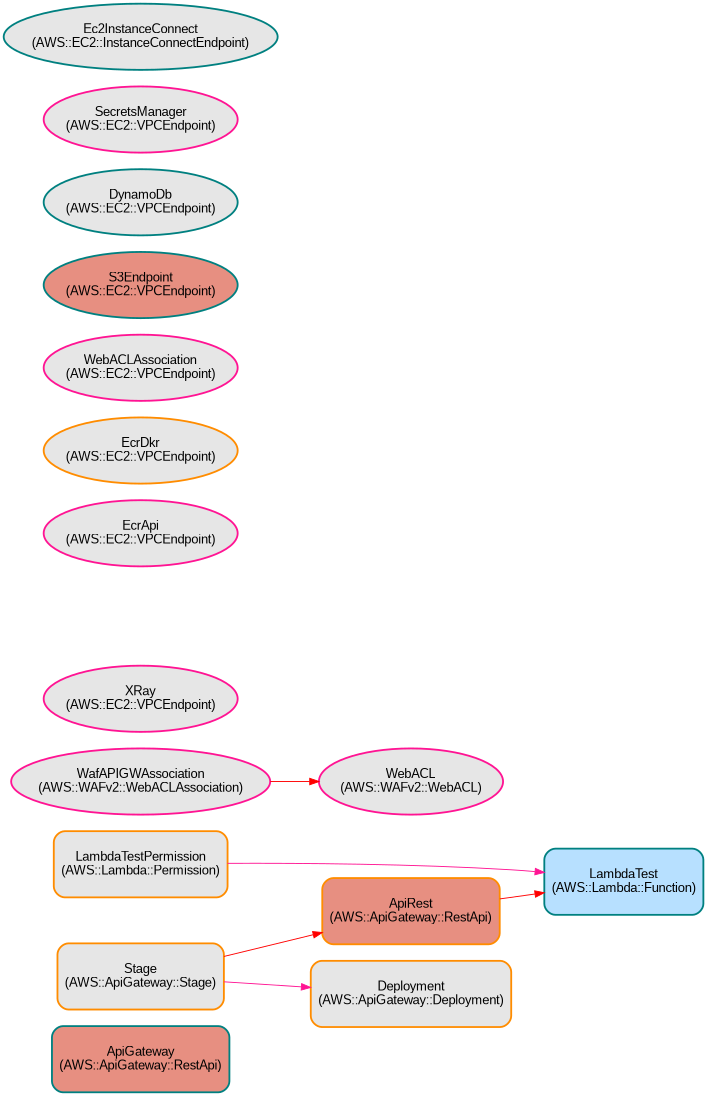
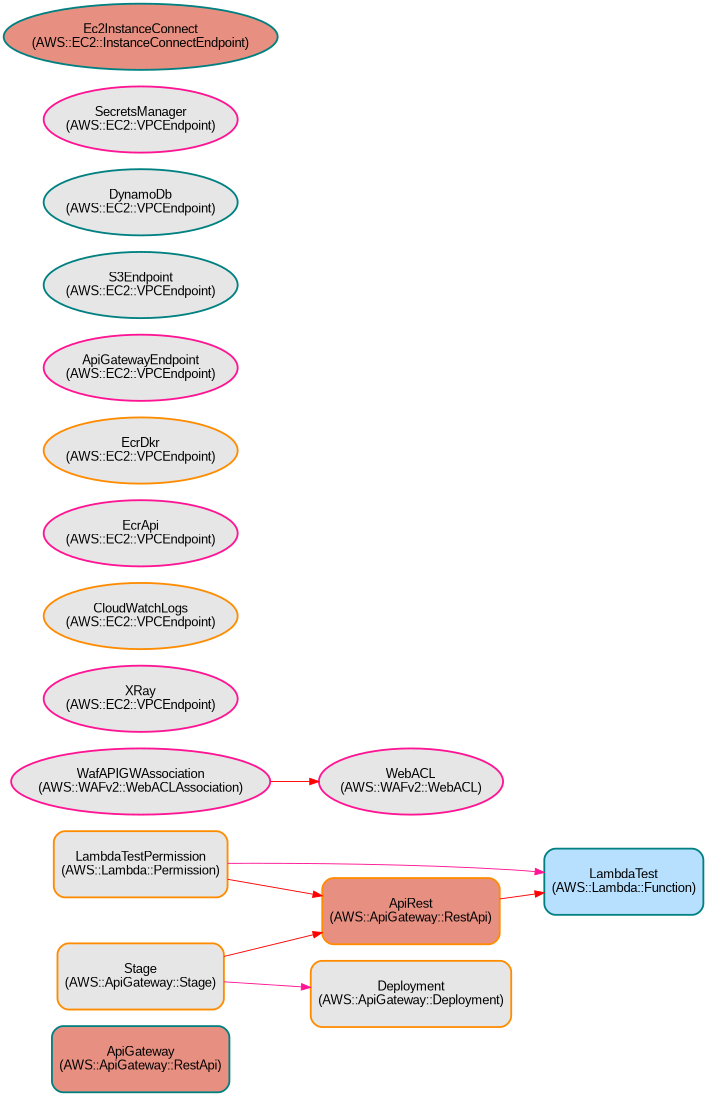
node "Ec2InstanceConnect (AWS::EC2::InstanceConnectEndpoint)": fillcolor #e6e6e6 -> #e78f81
node "S3Endpoint (AWS::EC2::VPCEndpoint)": fillcolor #e78f81 -> #e6e6e6
node "WebACLAssociation (AWS::EC2::VPCEndpoint)": label "WebACLAssociation (AWS::EC2::VPCEndpoint)" -> "ApiGatewayEndpoint (AWS::EC2::VPCEndpoint)"
node "CloudWatchLogs (AWS::EC2::VPCEndpoint)": added
edge "LambdaTestPermission (AWS::Lambda::Permission)" -> "ApiRest (AWS::ApiGateway::RestApi)": added
